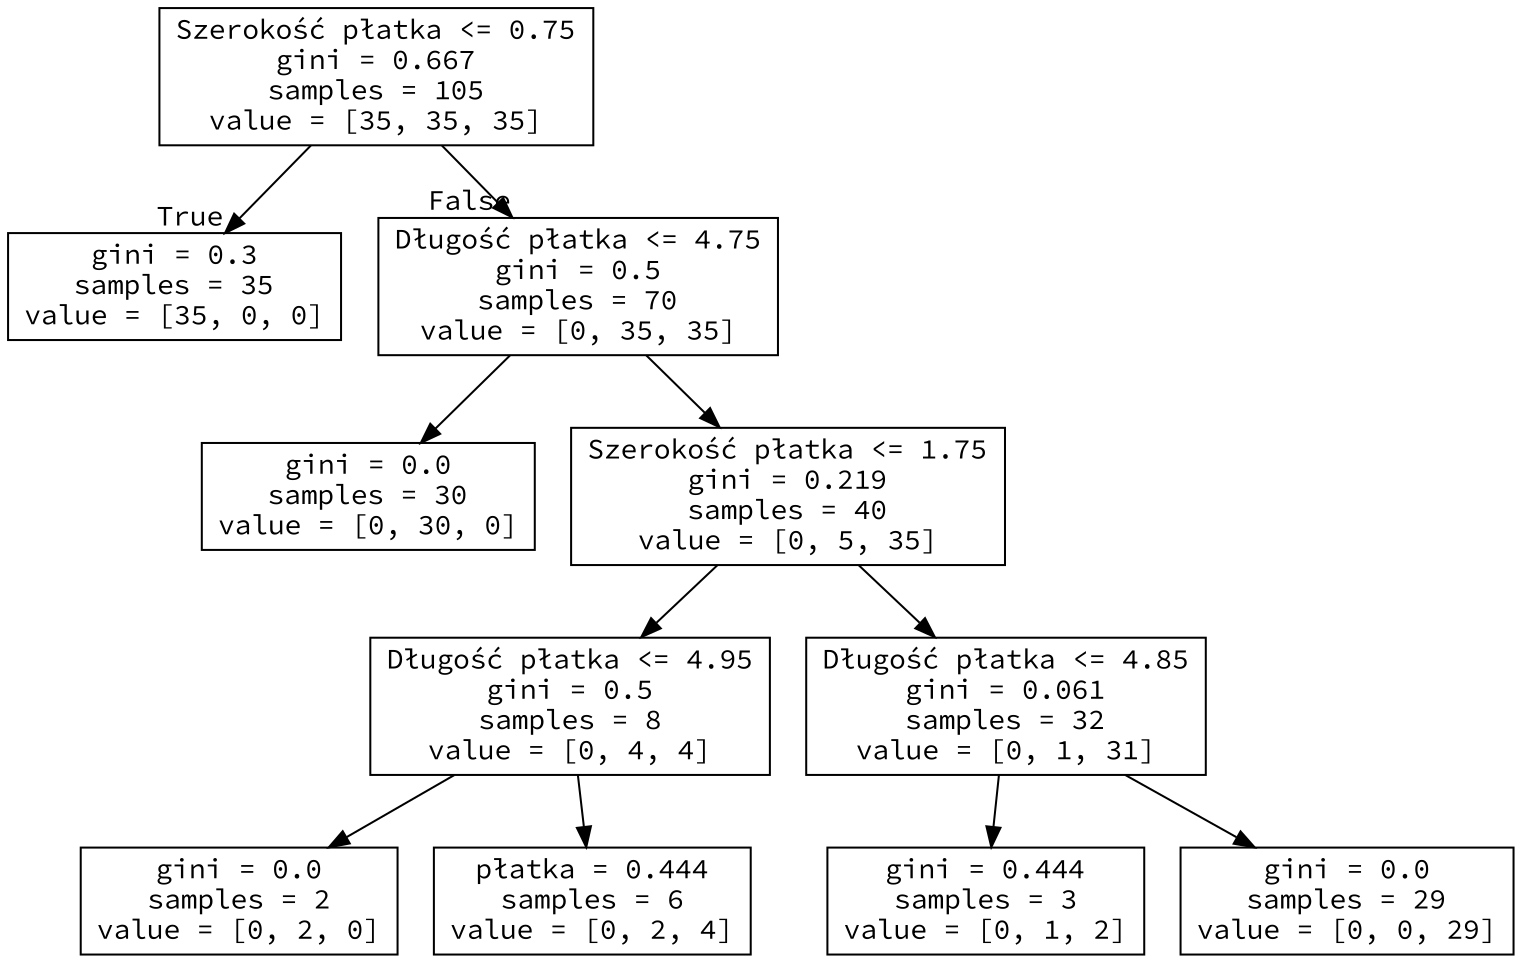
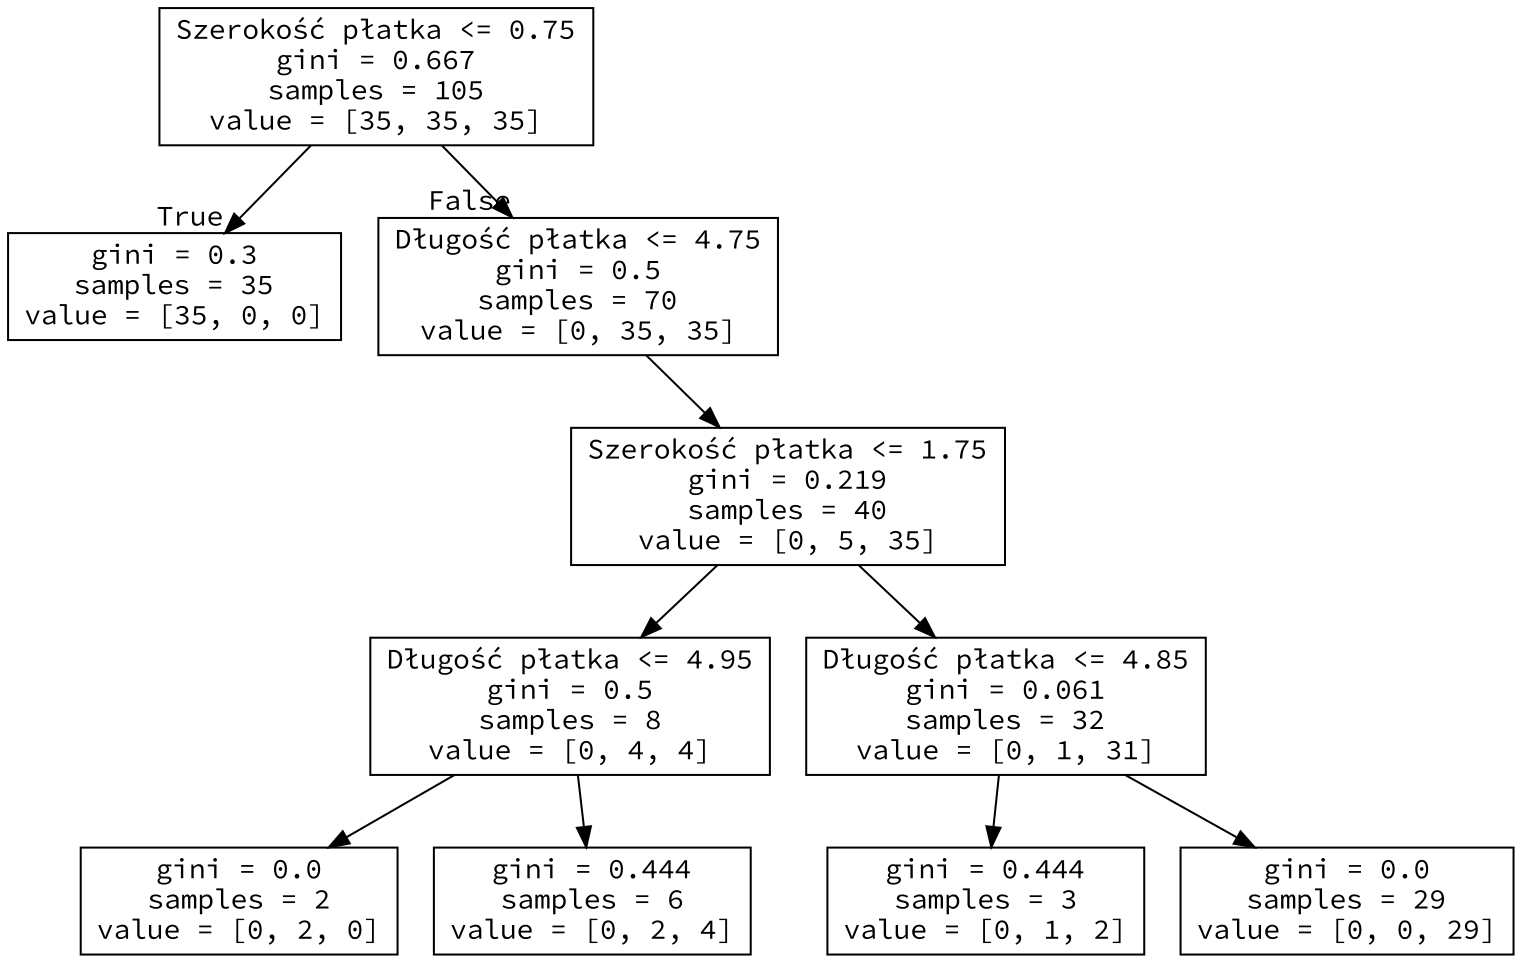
node "gini = 0.0 samples = 30 value = [0, 30, 0]": removed
node "płatka = 0.444 samples = 6 value = [0, 2, 4]": label "płatka = 0.444 samples = 6 value = [0, 2, 4]" -> "gini = 0.444 samples = 6 value = [0, 2, 4]"
